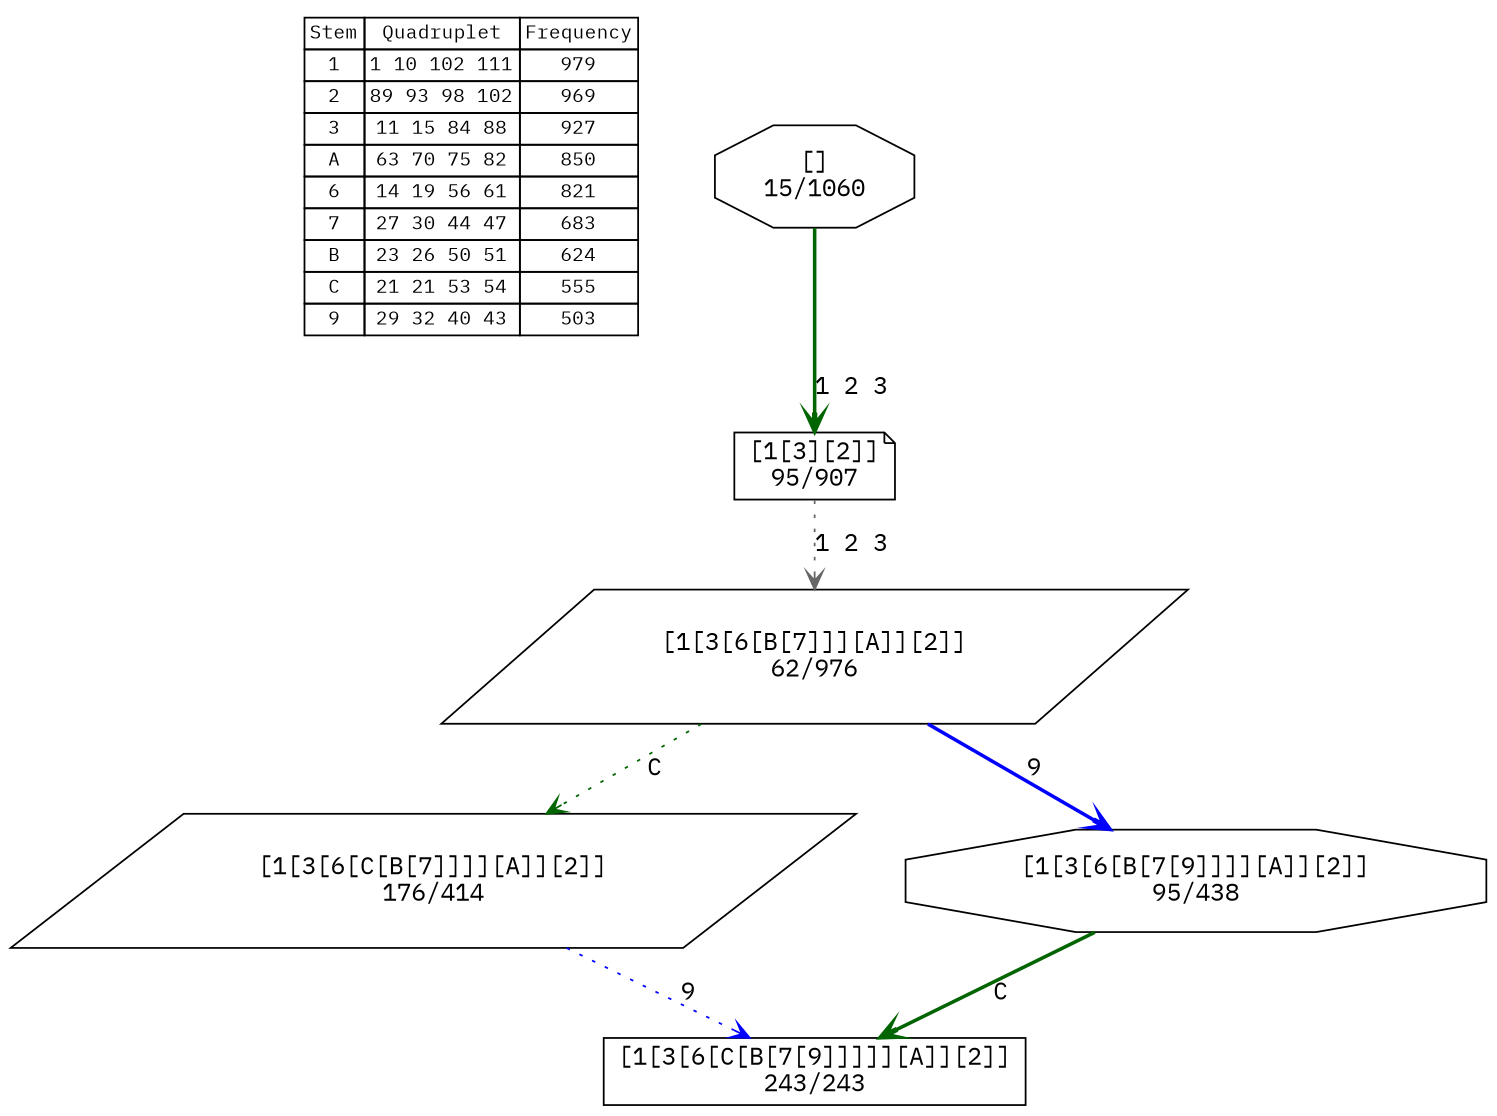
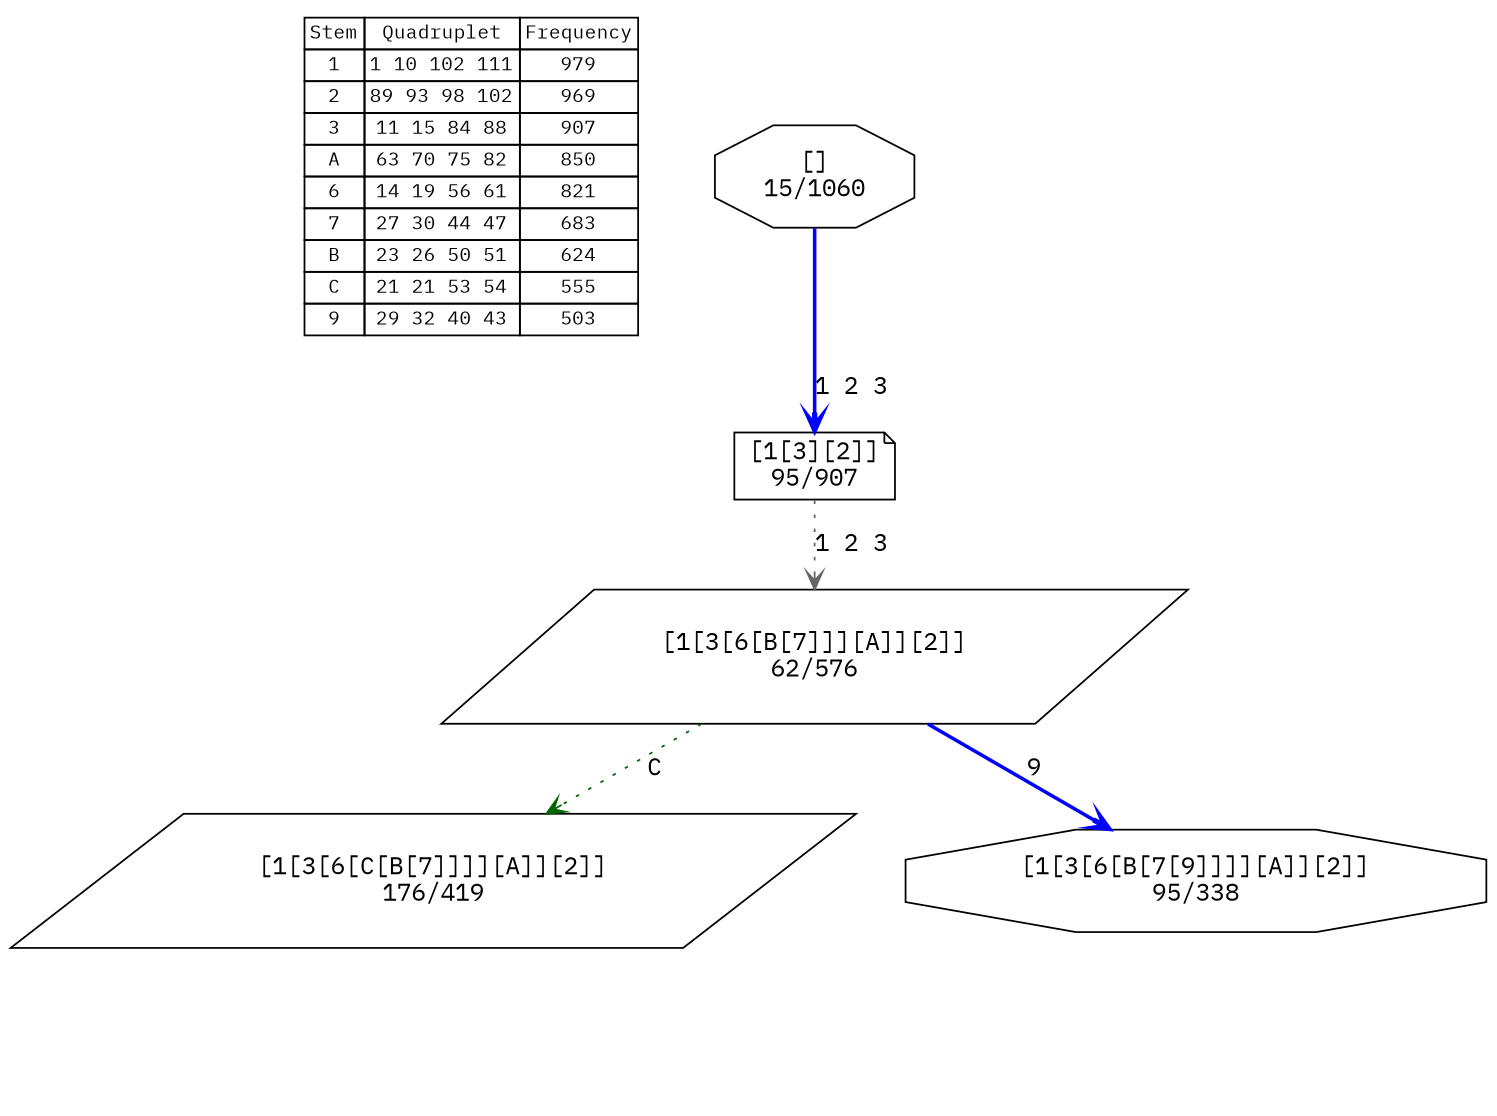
node "Stem": text "927" -> "907"
edge "[] 15/1060" -> "[1[3][2]] 95/907": color darkgreen -> blue
node "[1[3[6[B[7]]][A]][2]] 62/976": label "[1[3[6[B[7]]][A]][2]] 62/976" -> "[1[3[6[B[7]]][A]][2]] 62/576"
node "[1[3[6[C[B[7]]]][A]][2]] 176/414": label "[1[3[6[C[B[7]]]][A]][2]] 176/414" -> "[1[3[6[C[B[7]]]][A]][2]] 176/419"
node "[1[3[6[B[7[9]]]][A]][2]] 95/438": label "[1[3[6[B[7[9]]]][A]][2]] 95/438" -> "[1[3[6[B[7[9]]]][A]][2]] 95/338"
node "[1[3[6[C[B[7[9]]]]][A]][2]] 243/243": removed
